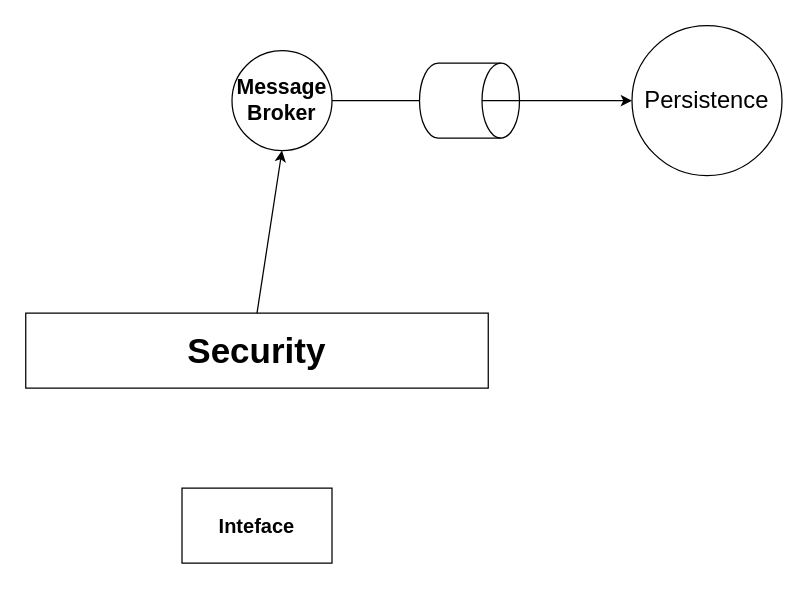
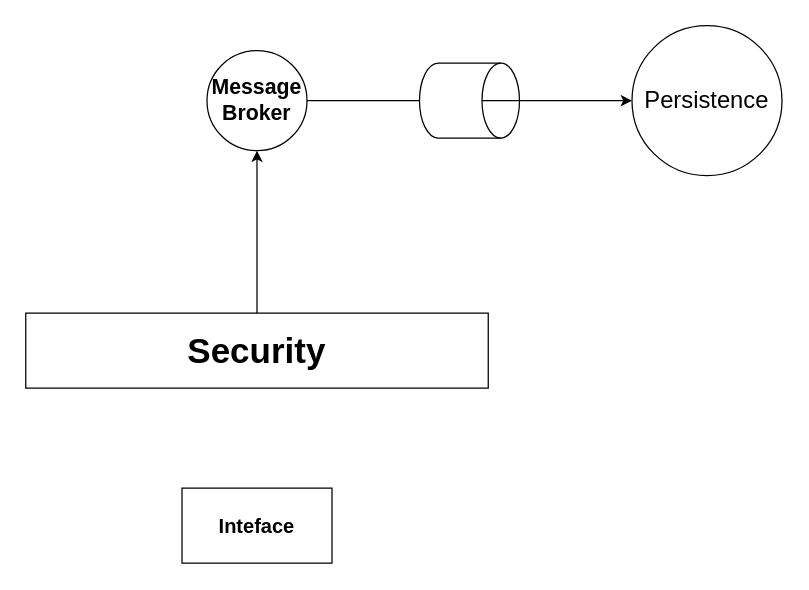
node "Message Broker": moved (282, 101) -> (257, 101)
